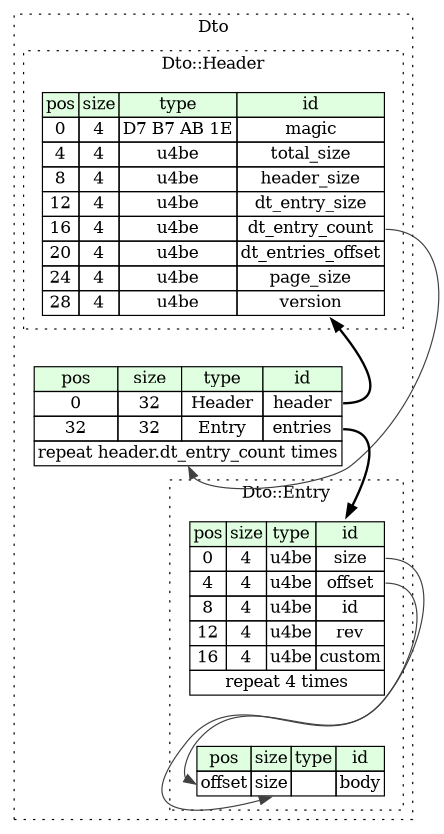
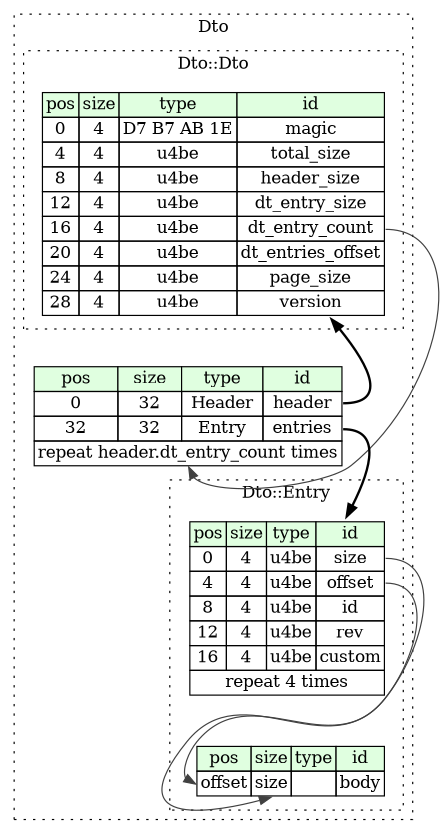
cluster "Dto::Header": label "Dto::Header" -> "Dto::Dto"
